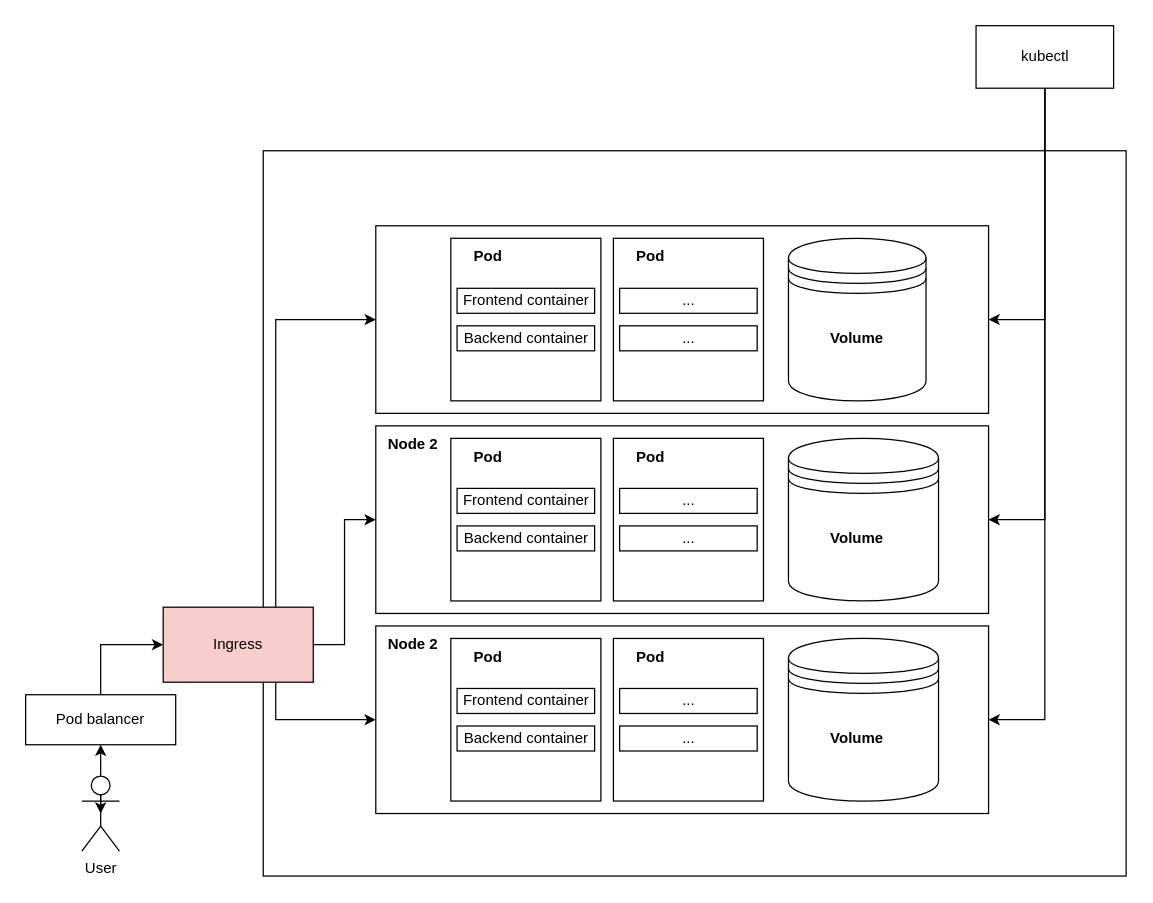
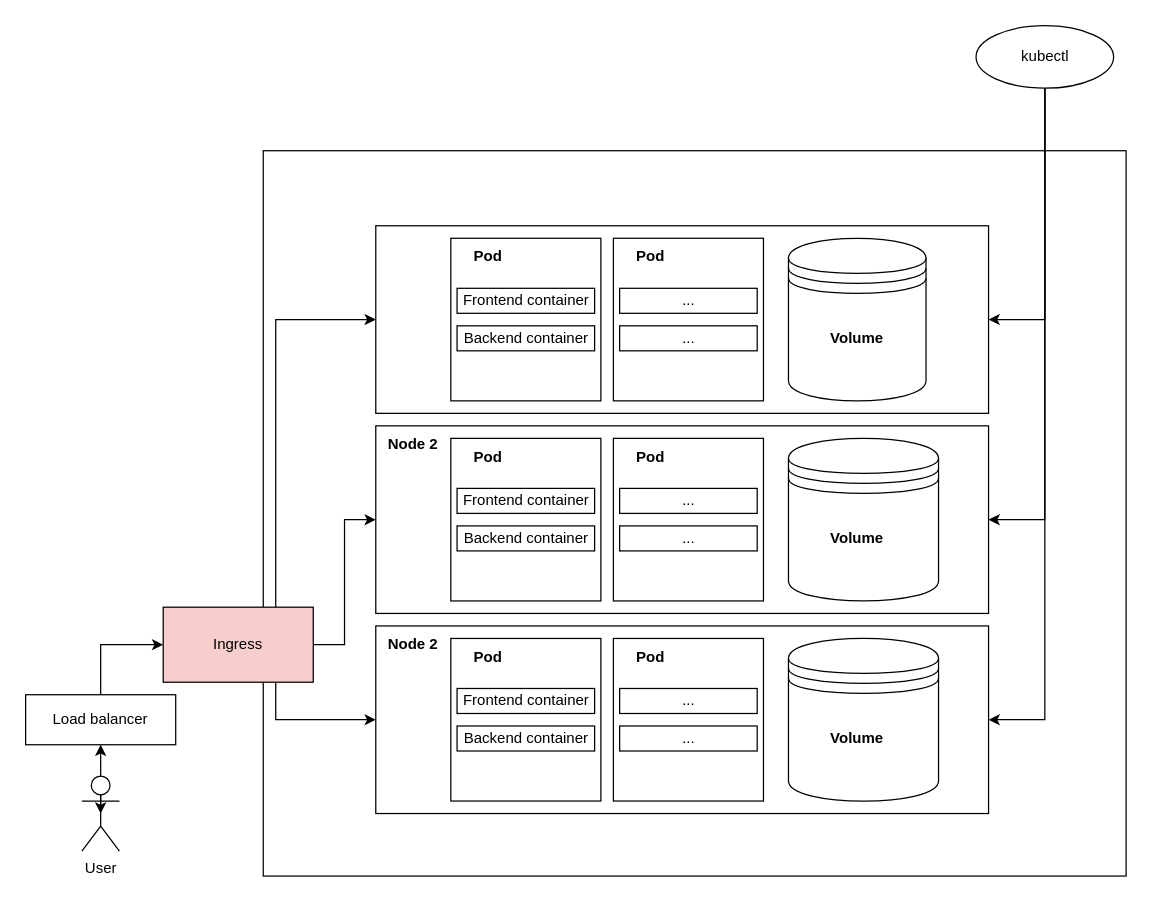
node "kubectl": shape rectangle -> ellipse
node "Pod balancer": label "Pod balancer" -> "Load balancer"
